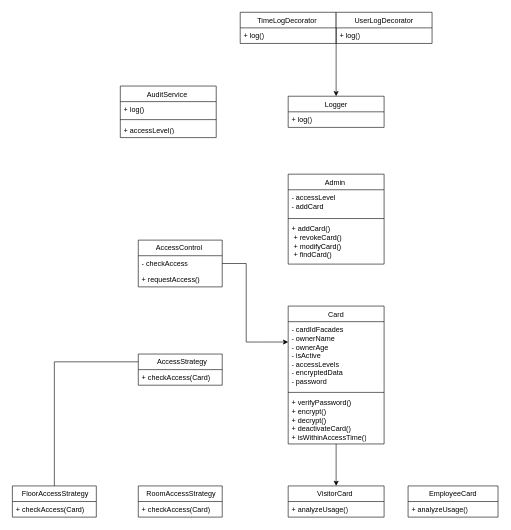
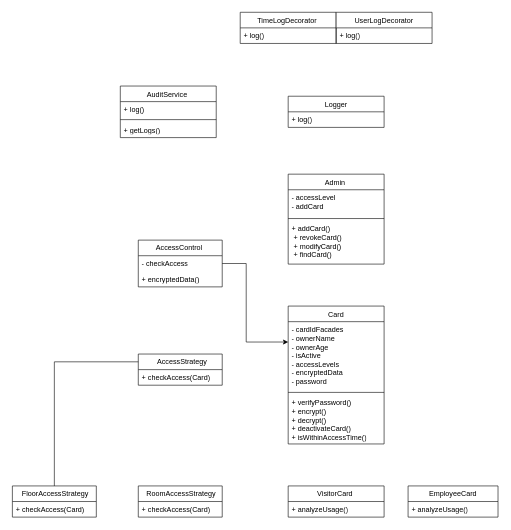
edge "UserLogDecorator" -> "Logger": removed
node "+ accessLevel()": label "+ accessLevel()" -> "+ getLogs()"
node "+ requestAccess()": label "+ requestAccess()" -> "+ encryptedData()"
edge "Card" -> "VisitorCard": removed
